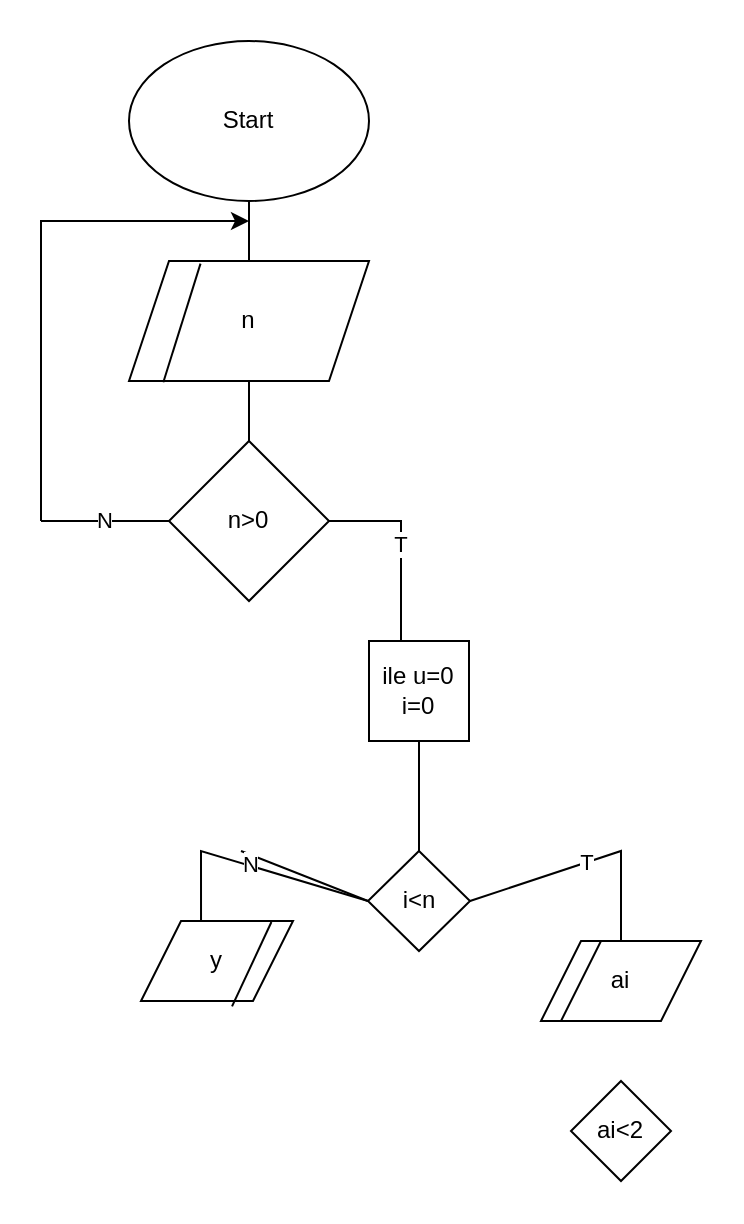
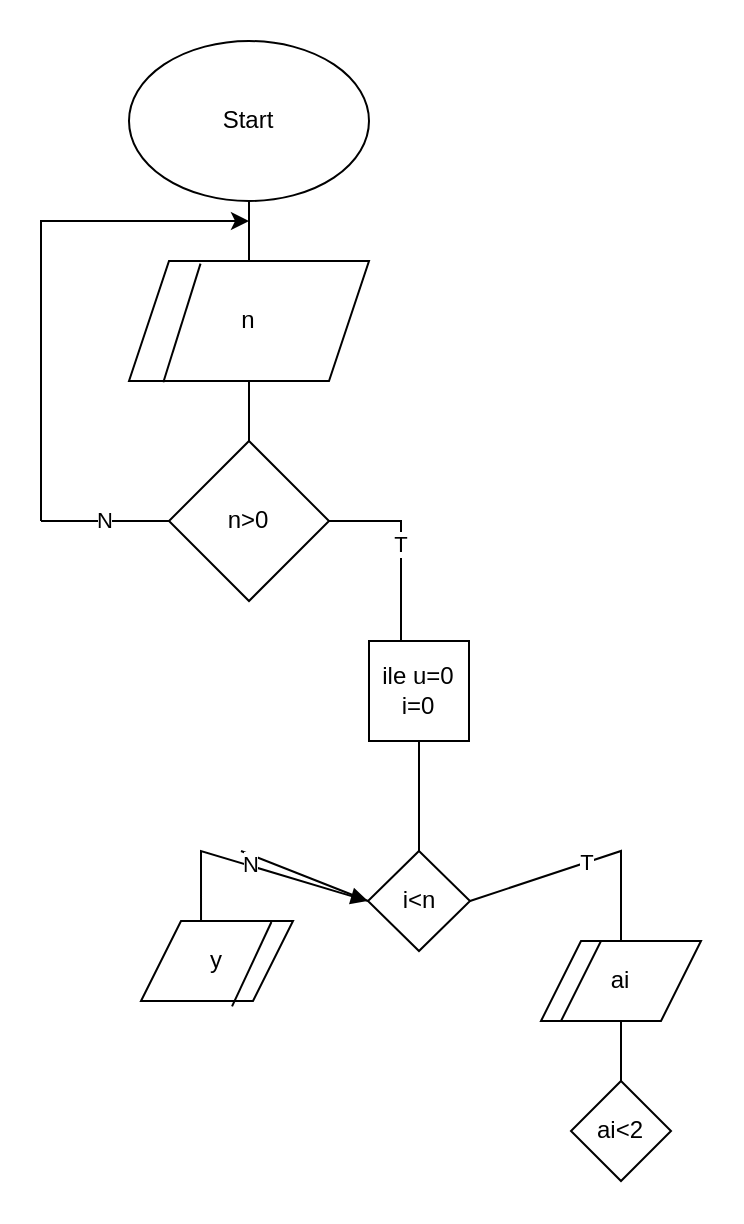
edge "i<n" -- "y": arrowhead none -> block
edge "ai" -- "ai<2": added
